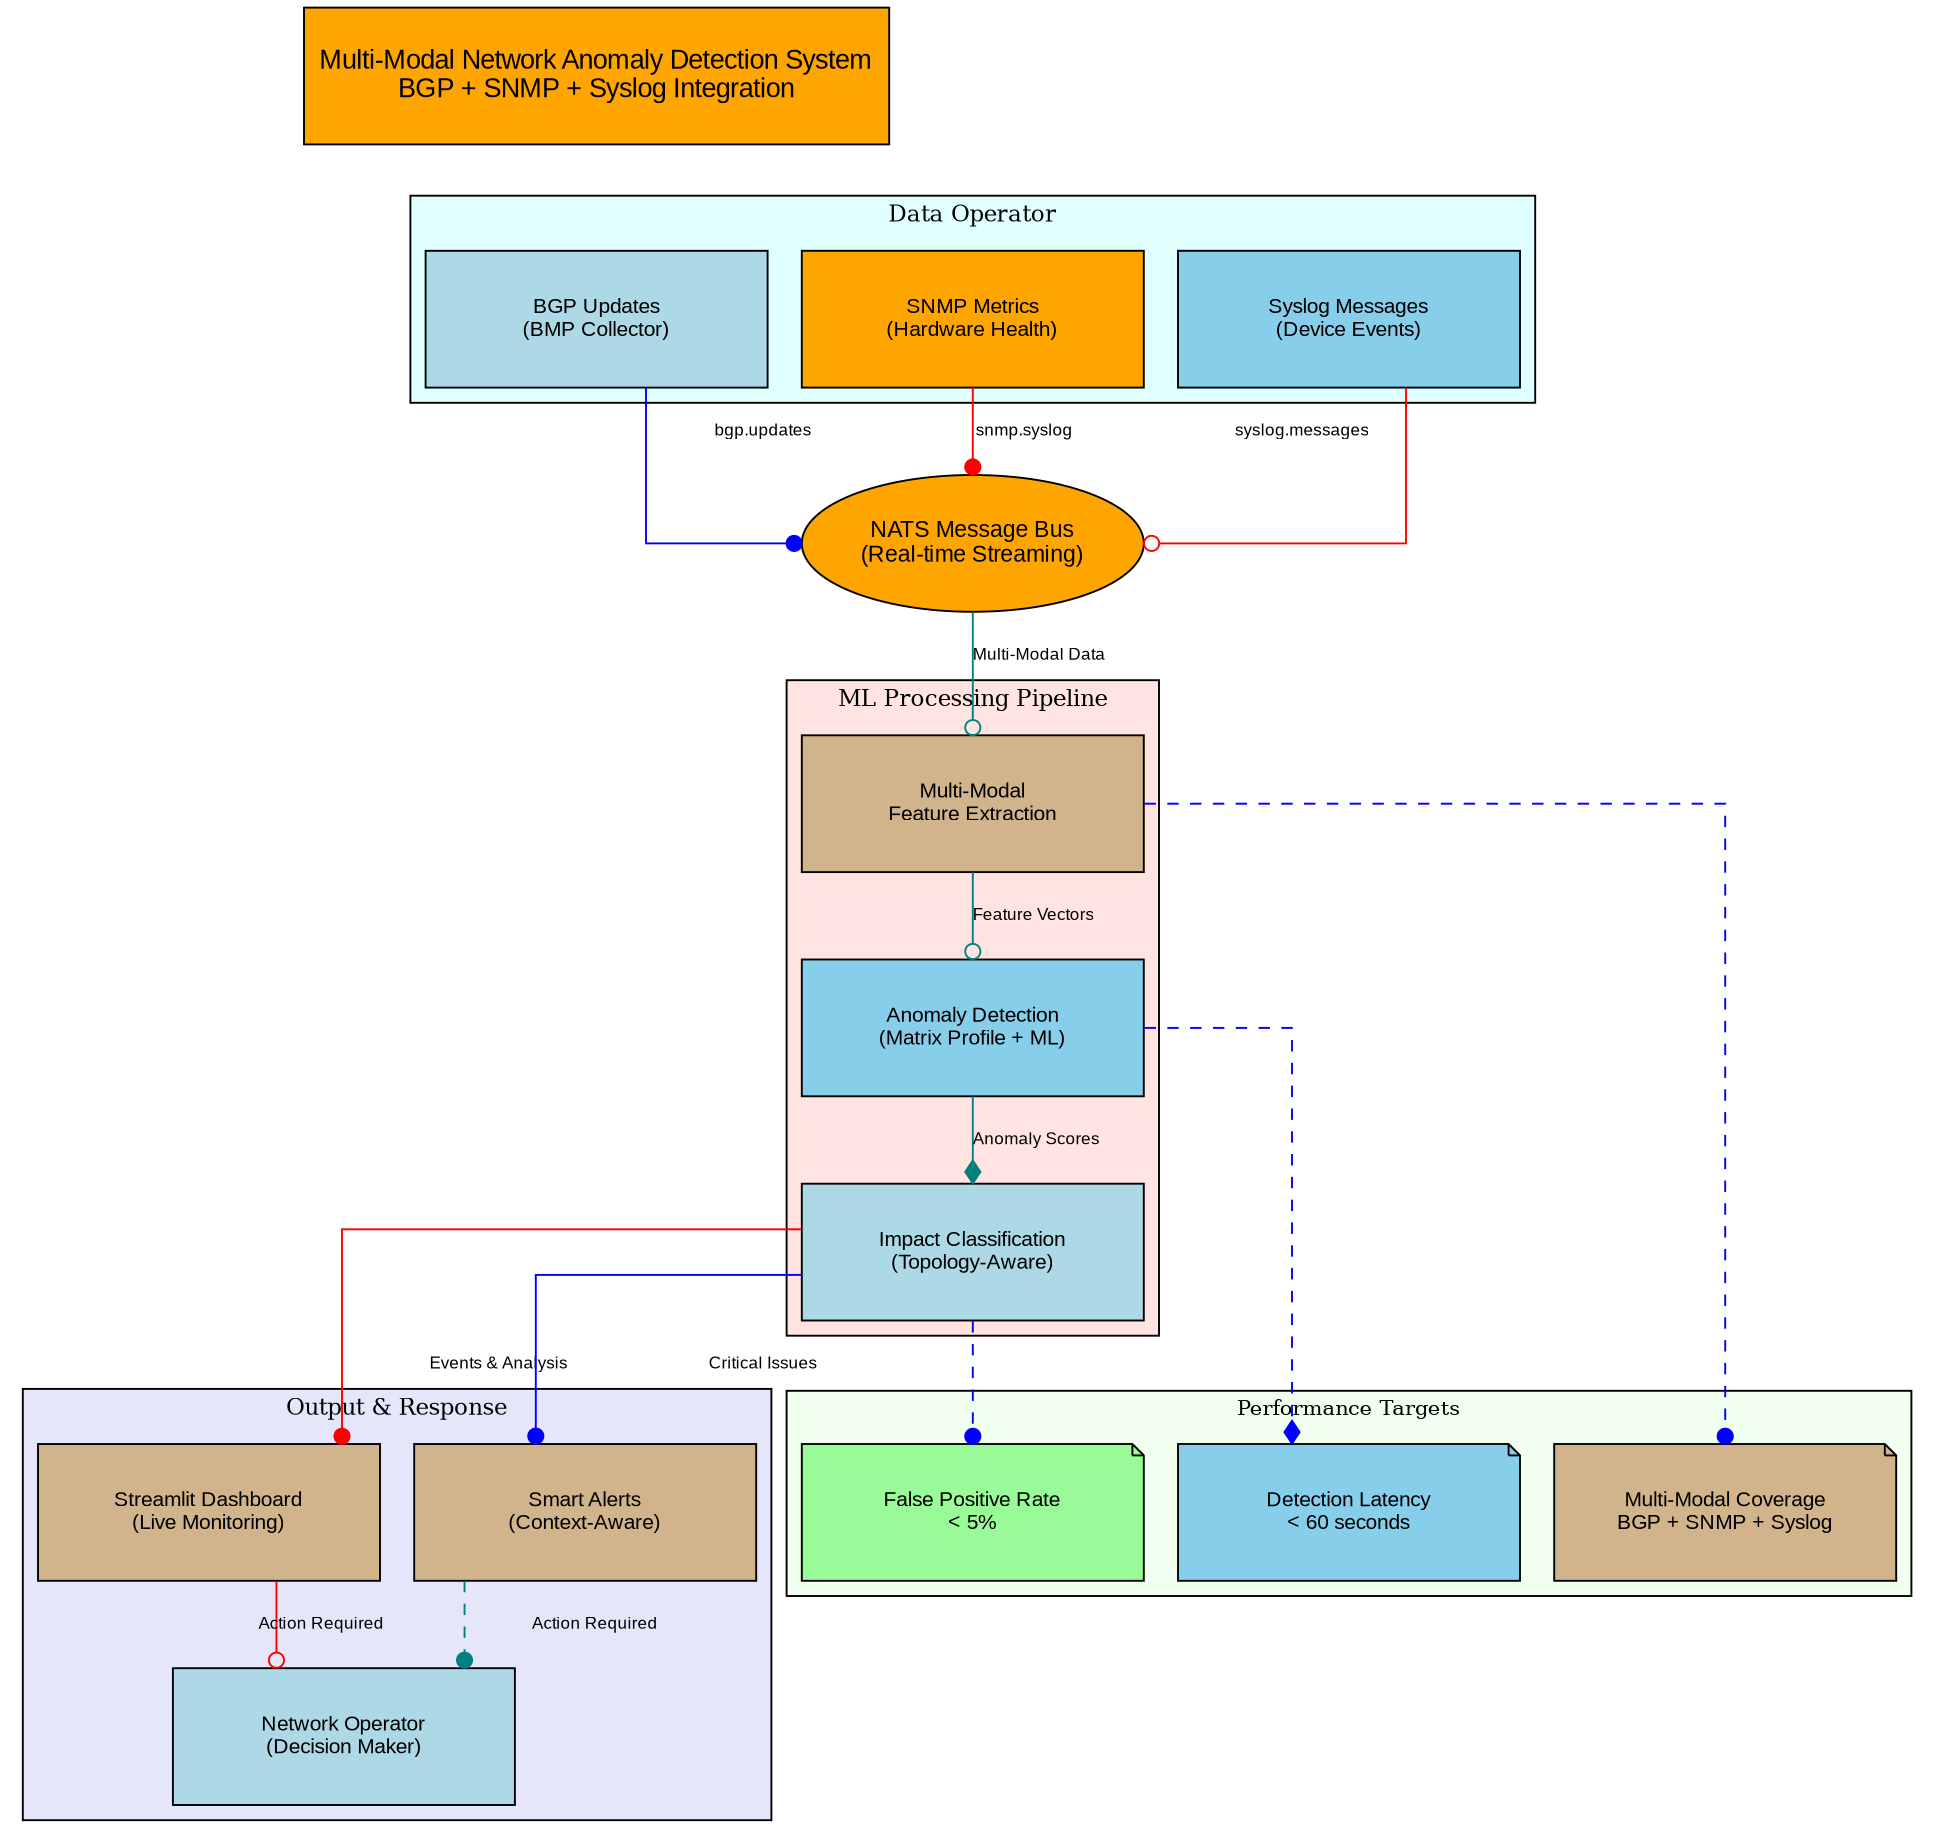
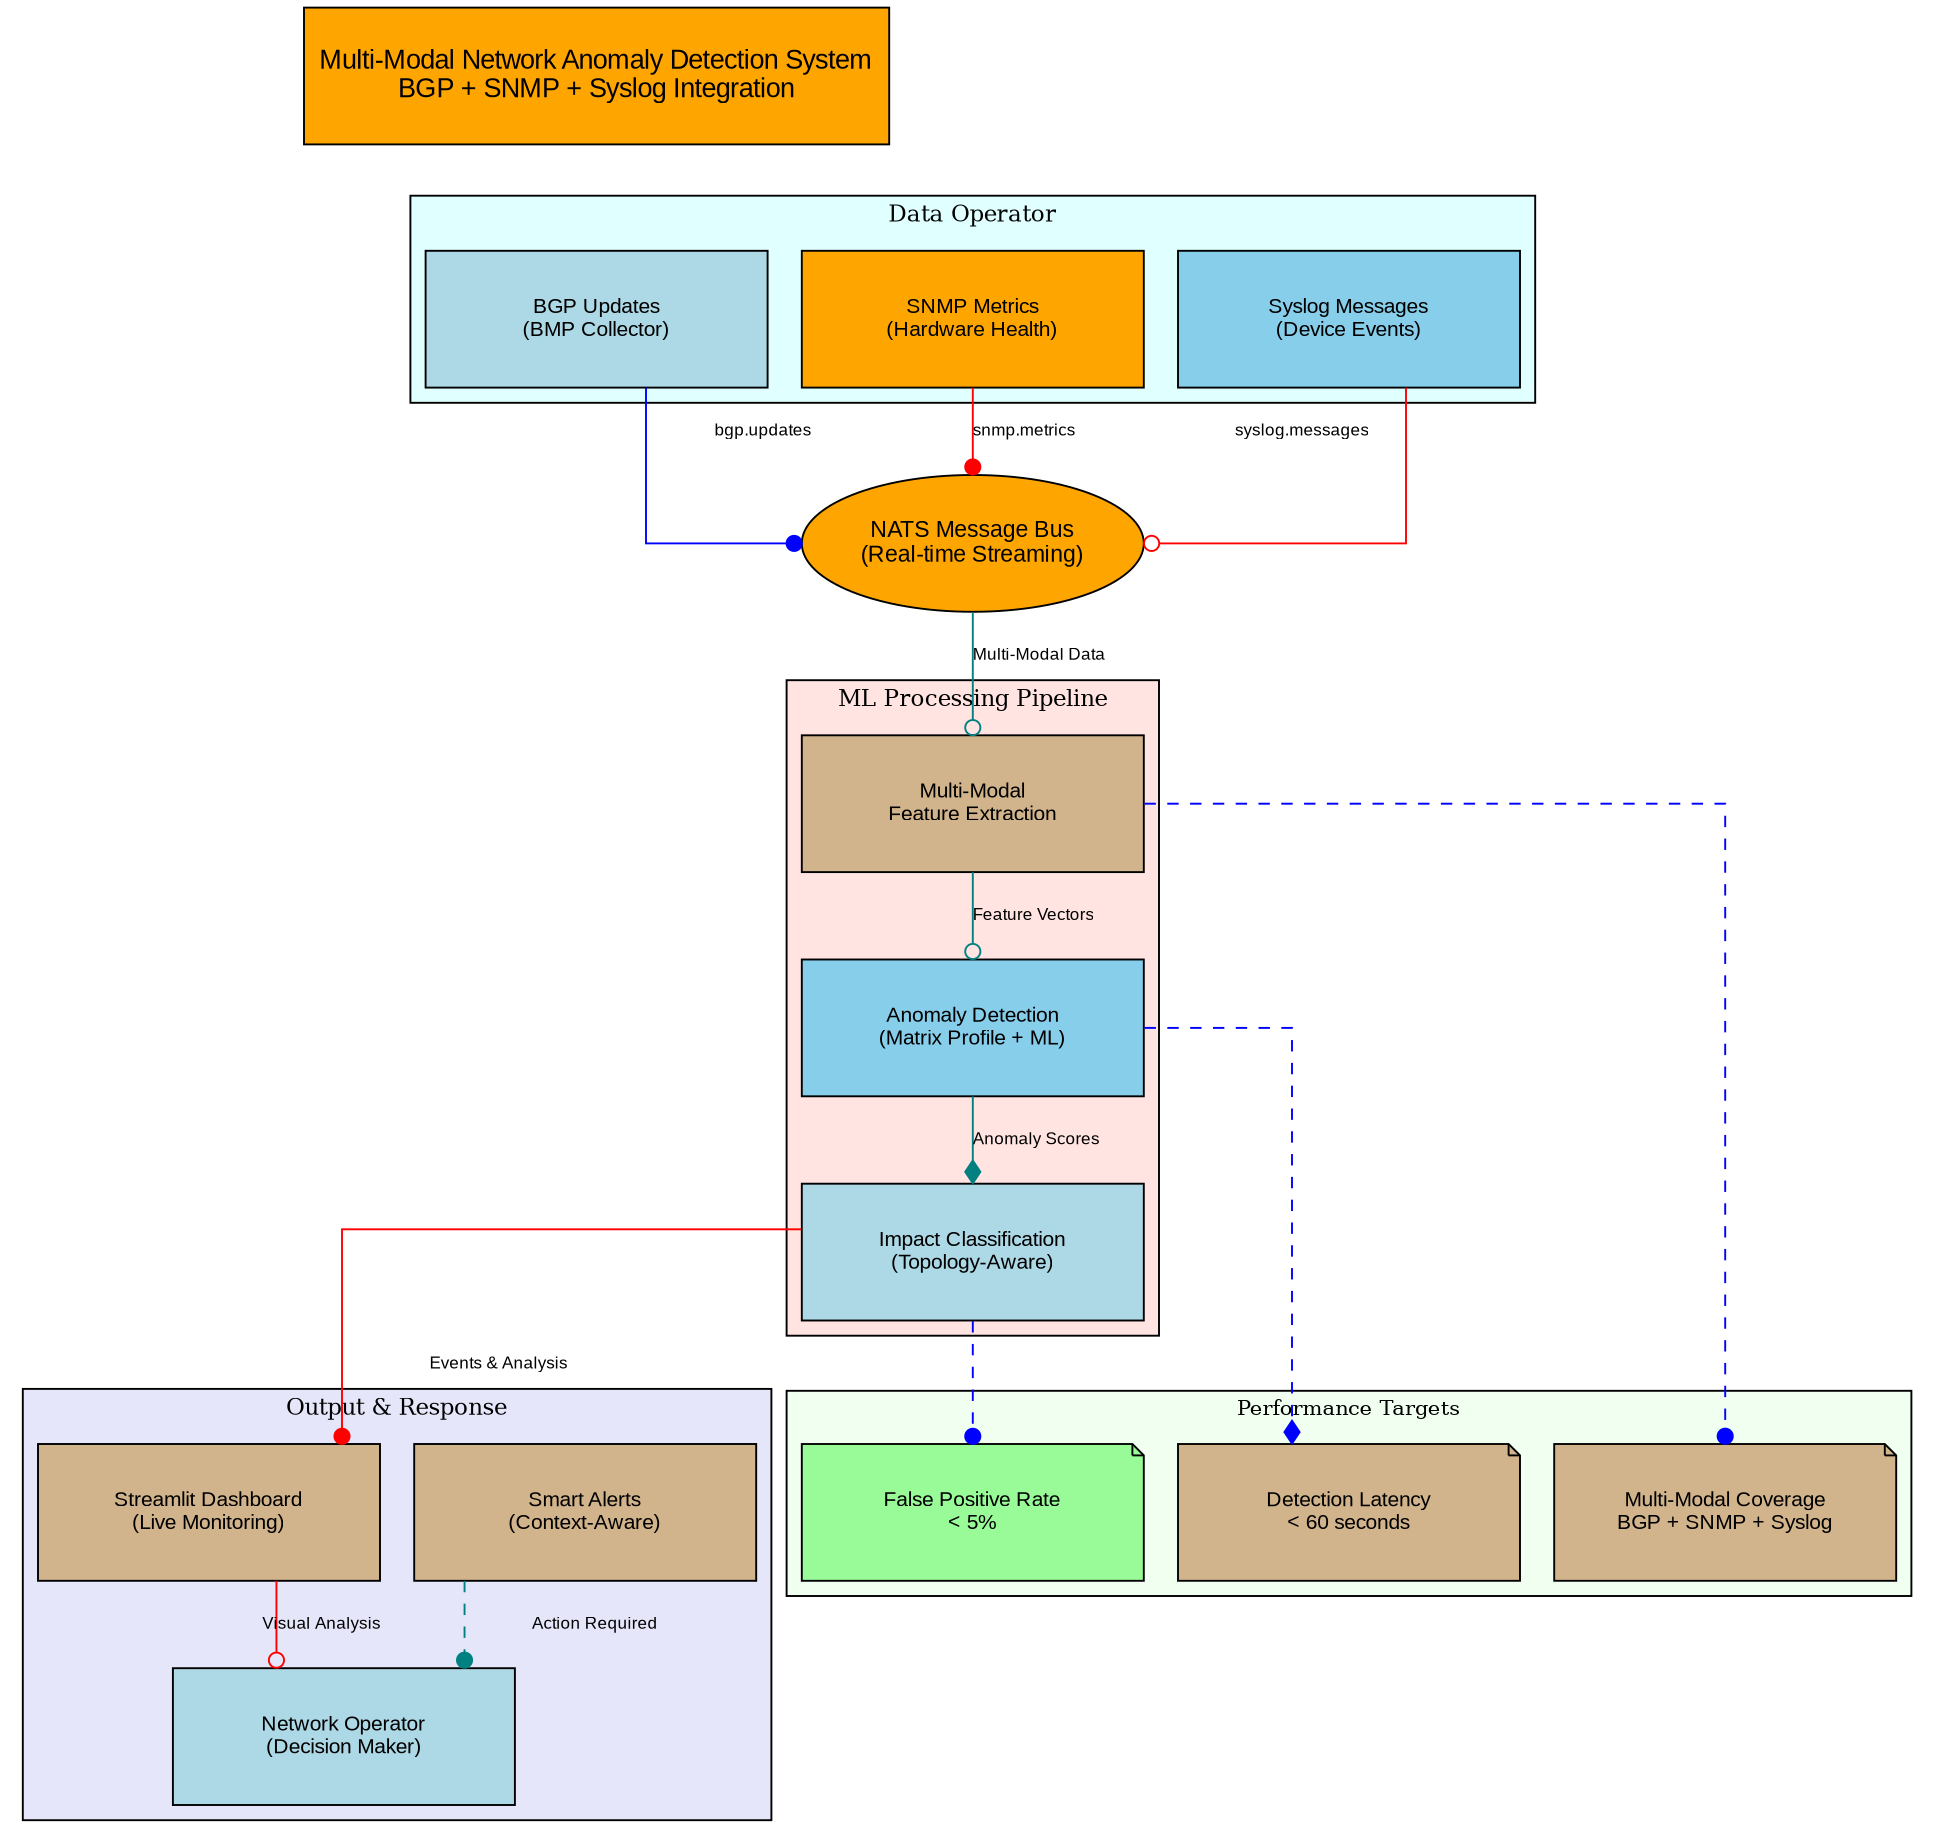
edge "SNMP Metrics (Hardware Health)" -> "NATS Message Bus (Real-time Streaming)": label "snmp.syslog" -> "snmp.metrics"
edge "Impact Classification (Topology-Aware)" -> "Smart Alerts (Context-Aware)": removed, label "Critical Issues"
node "Detection Latency < 60 seconds": fillcolor skyblue -> tan
edge "Streamlit Dashboard (Live Monitoring)" -> "Network Operator (Decision Maker)": label "Action Required" -> "Visual Analysis"
